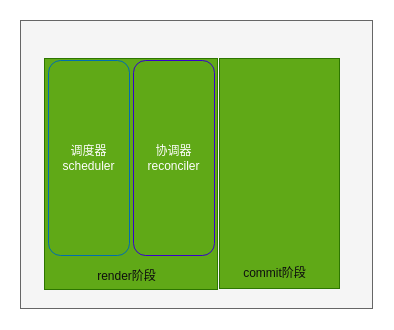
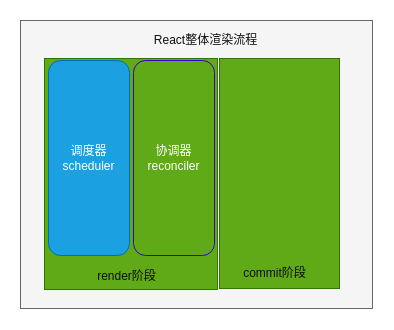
node "React整体渲染流程": added
node "调度器scheduler": fillcolor #60a917 -> #1ba1e2
